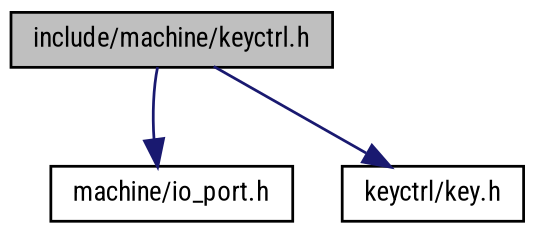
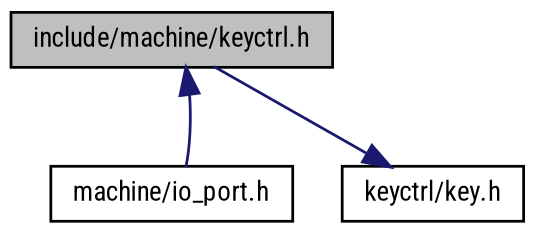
edge "include/machine/keyctrl.h" -> "machine/io_port.h": reversed
